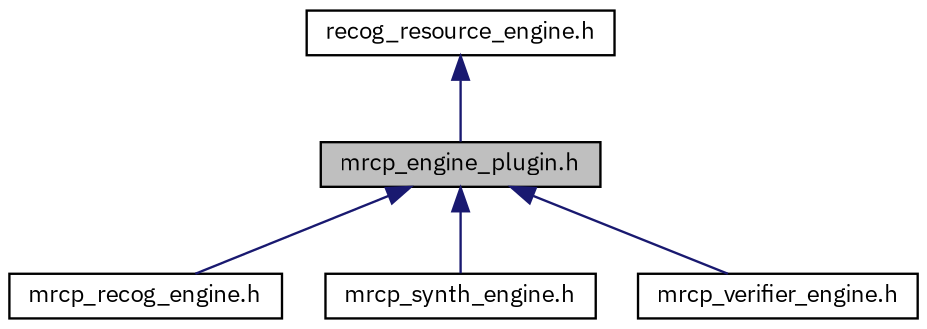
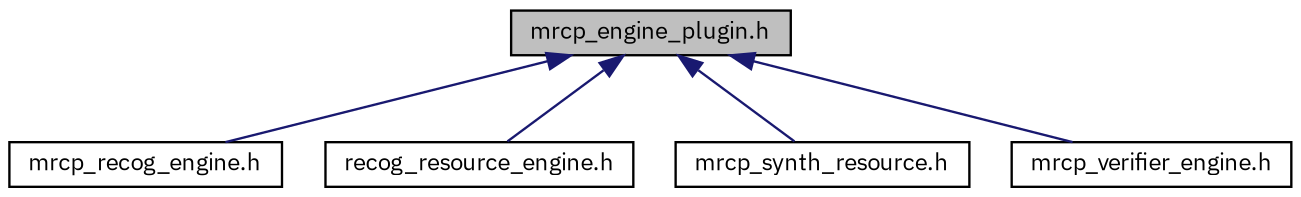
edge "mrcp_engine_plugin.h" -> "recog_resource_engine.h": reversed
node "mrcp_synth_engine.h": label "mrcp_synth_engine.h" -> "mrcp_synth_resource.h"
